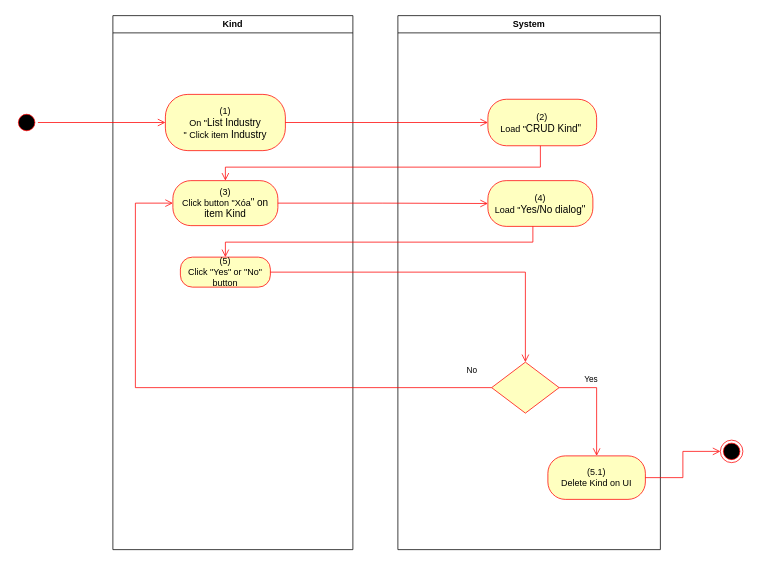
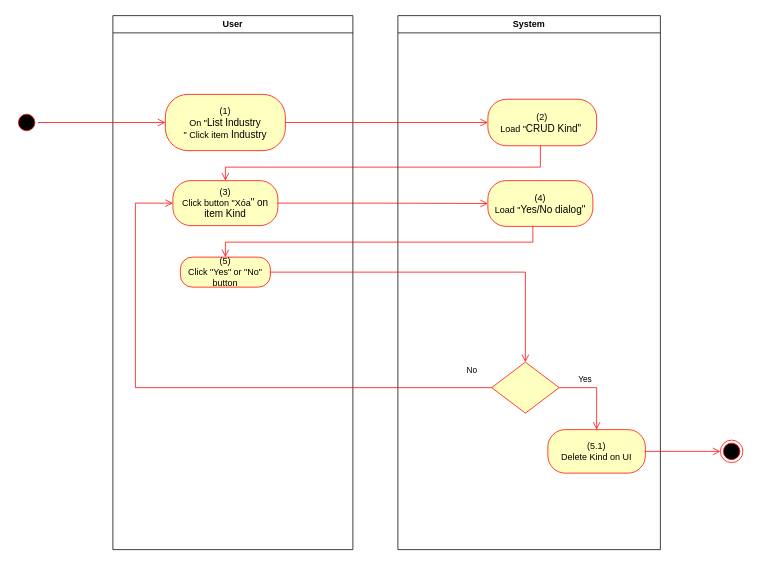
node "Kind": label "Kind" -> "User"
node "(5.1) Delete Kind on UI": moved (597, 477) -> (597, 451)
